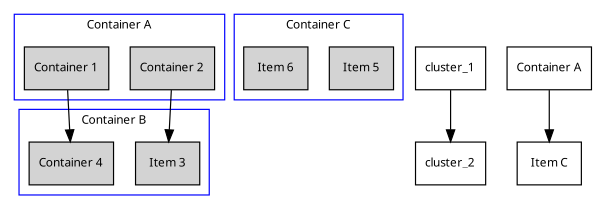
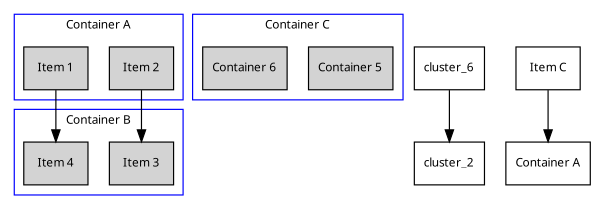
node "Container 1": label "Container 1" -> "Item 1"
node "Container 2": label "Container 2" -> "Item 2"
node "Item 6": label "Item 6" -> "Container 6"
node "Item 5": label "Item 5" -> "Container 5"
node "cluster_1": label "cluster_1" -> "cluster_6"
edge "Container A" -> "Item C": reversed
node "Container 4": label "Container 4" -> "Item 4"
